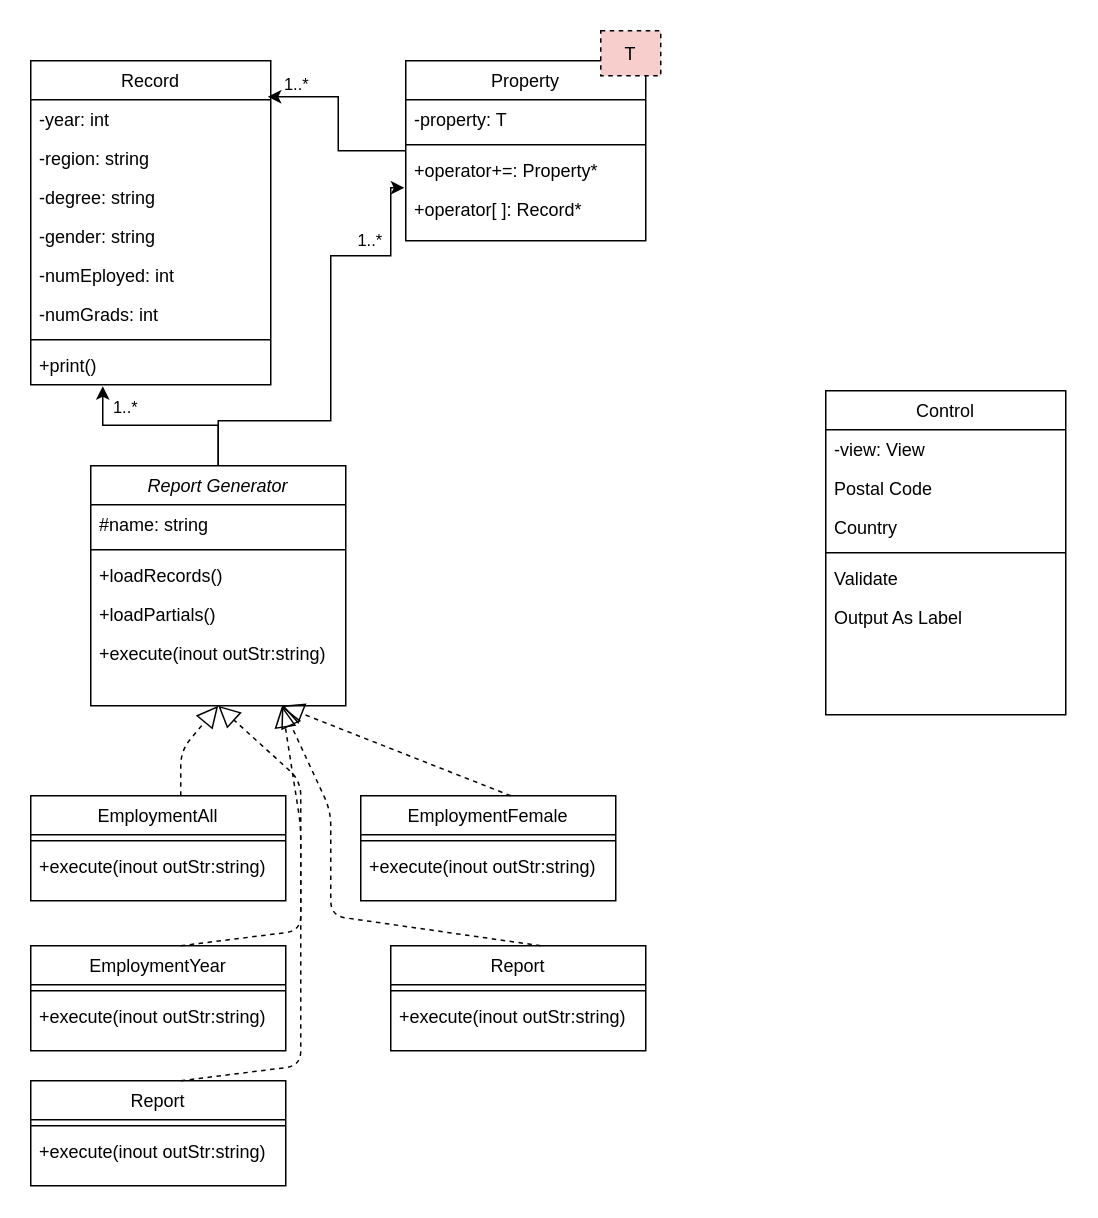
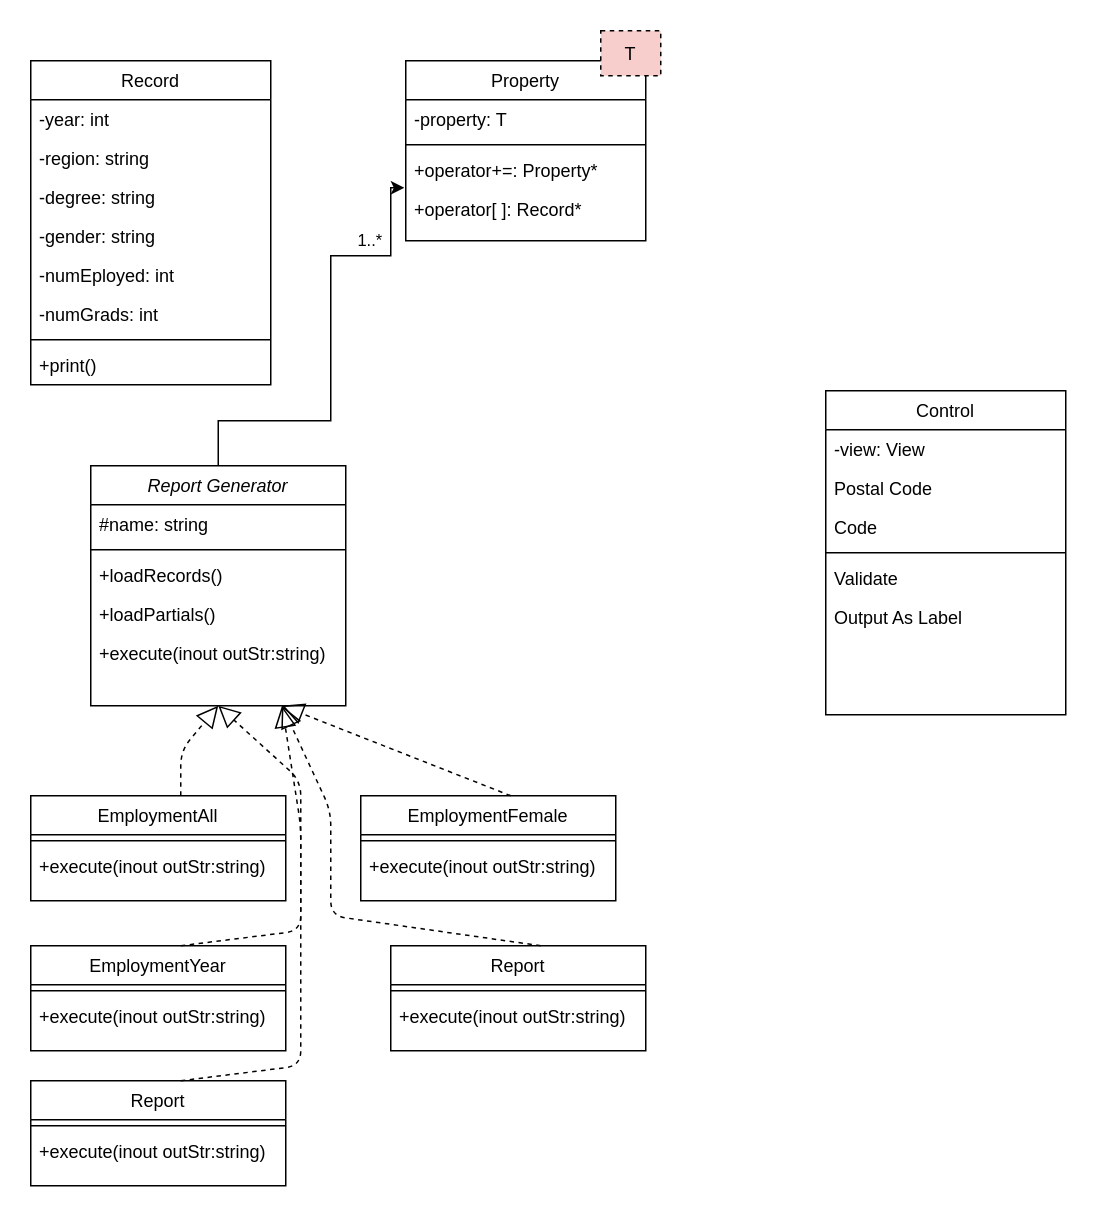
edge "Property" -> "-year: int": removed, label "1..*"
edge "Report Generator" -> "+print()": removed, label "1..*"
node "Country": label "Country" -> "Code"
